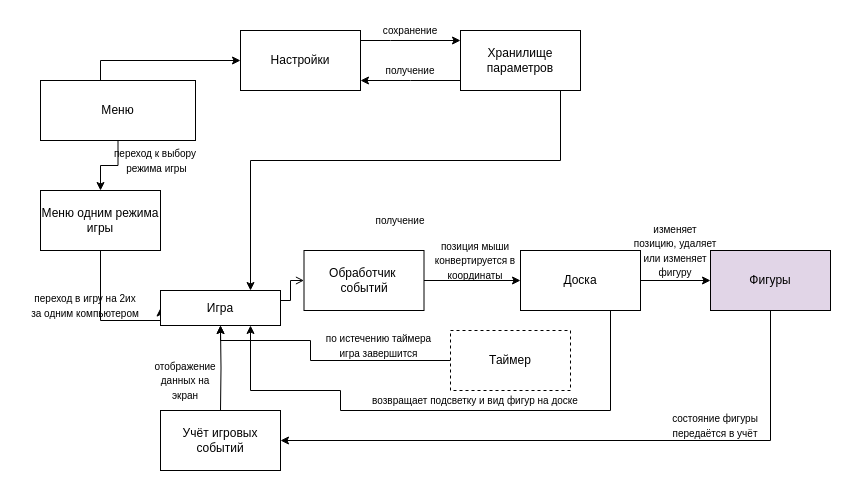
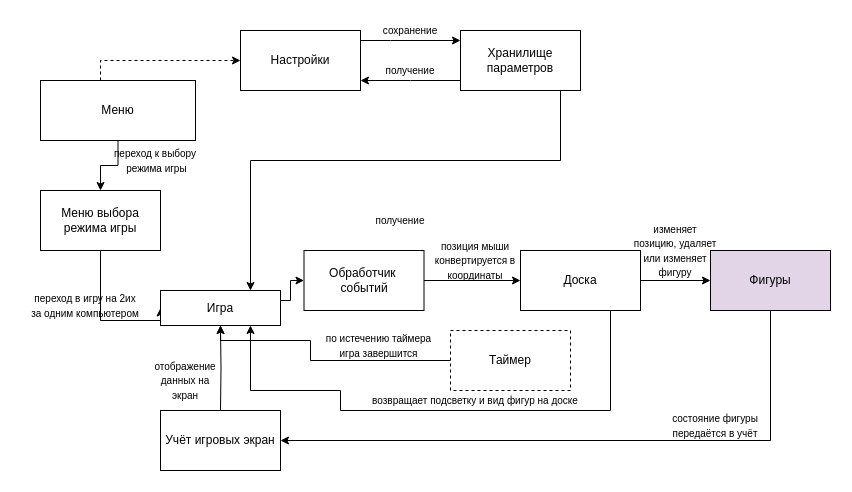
edge "Меню" -> "Настройки": style solid -> dashed
node "Меню одним режима игры": label "Меню одним режима игры" -> "Меню выбора режима игры"
edge "Игра" -> "Обработчик событий": arrowhead open -> classic
node "Учёт игровых событий": label "Учёт игровых событий" -> "Учёт игровых экран"
